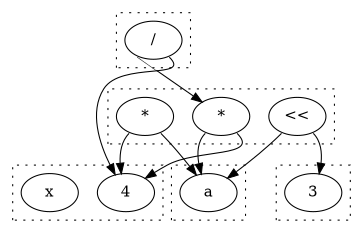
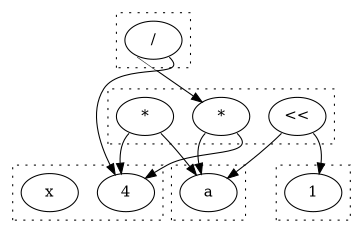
node "3": label "3" -> "1"
